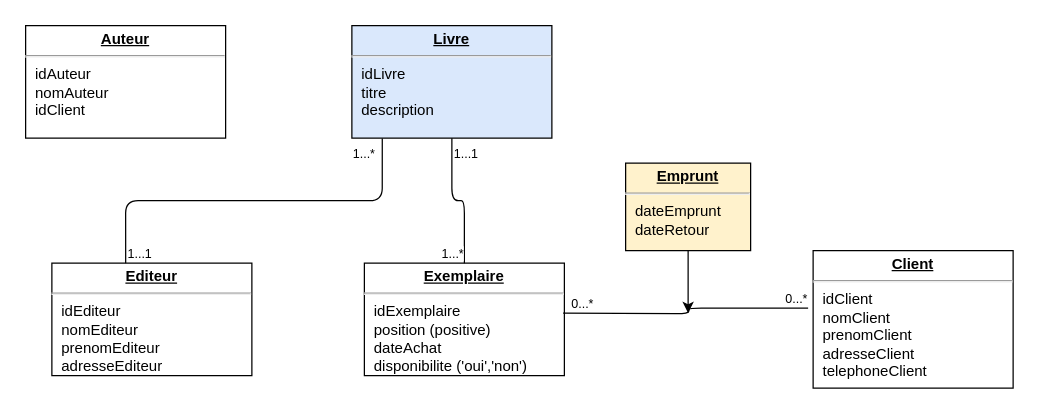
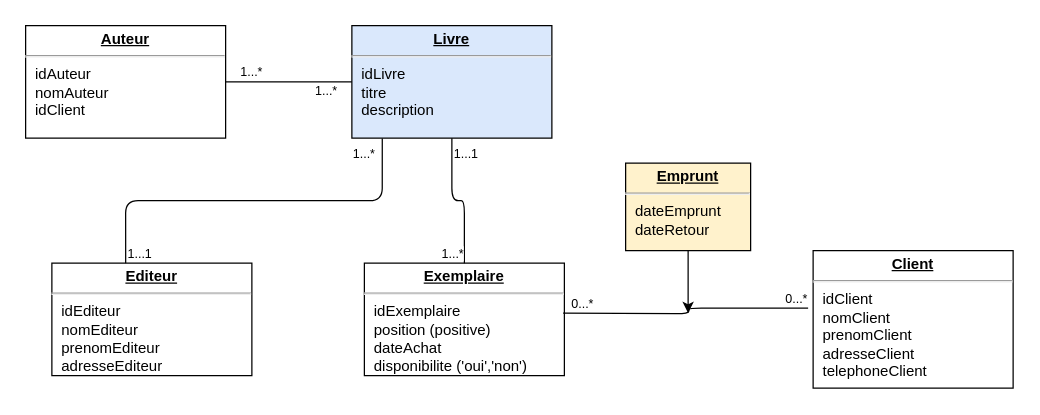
edge "Auteur idAuteur nomAuteur idClient" -- "Livre idLivre titre description": added, labels "1...*", "1...*"
